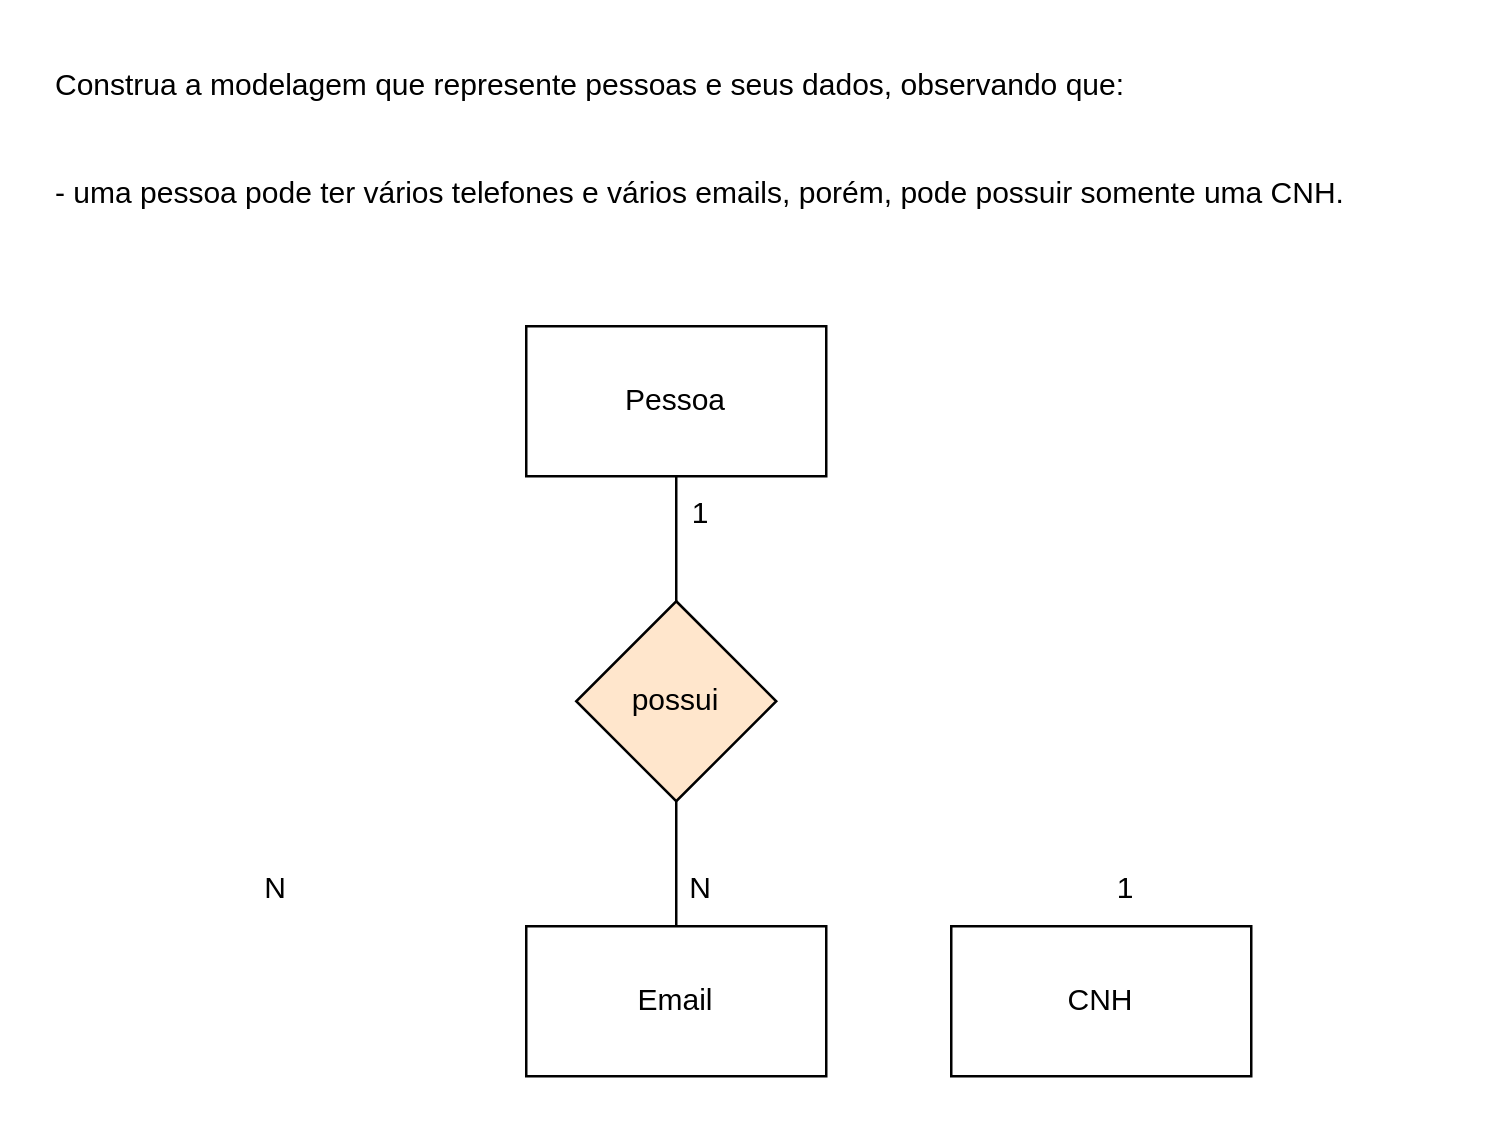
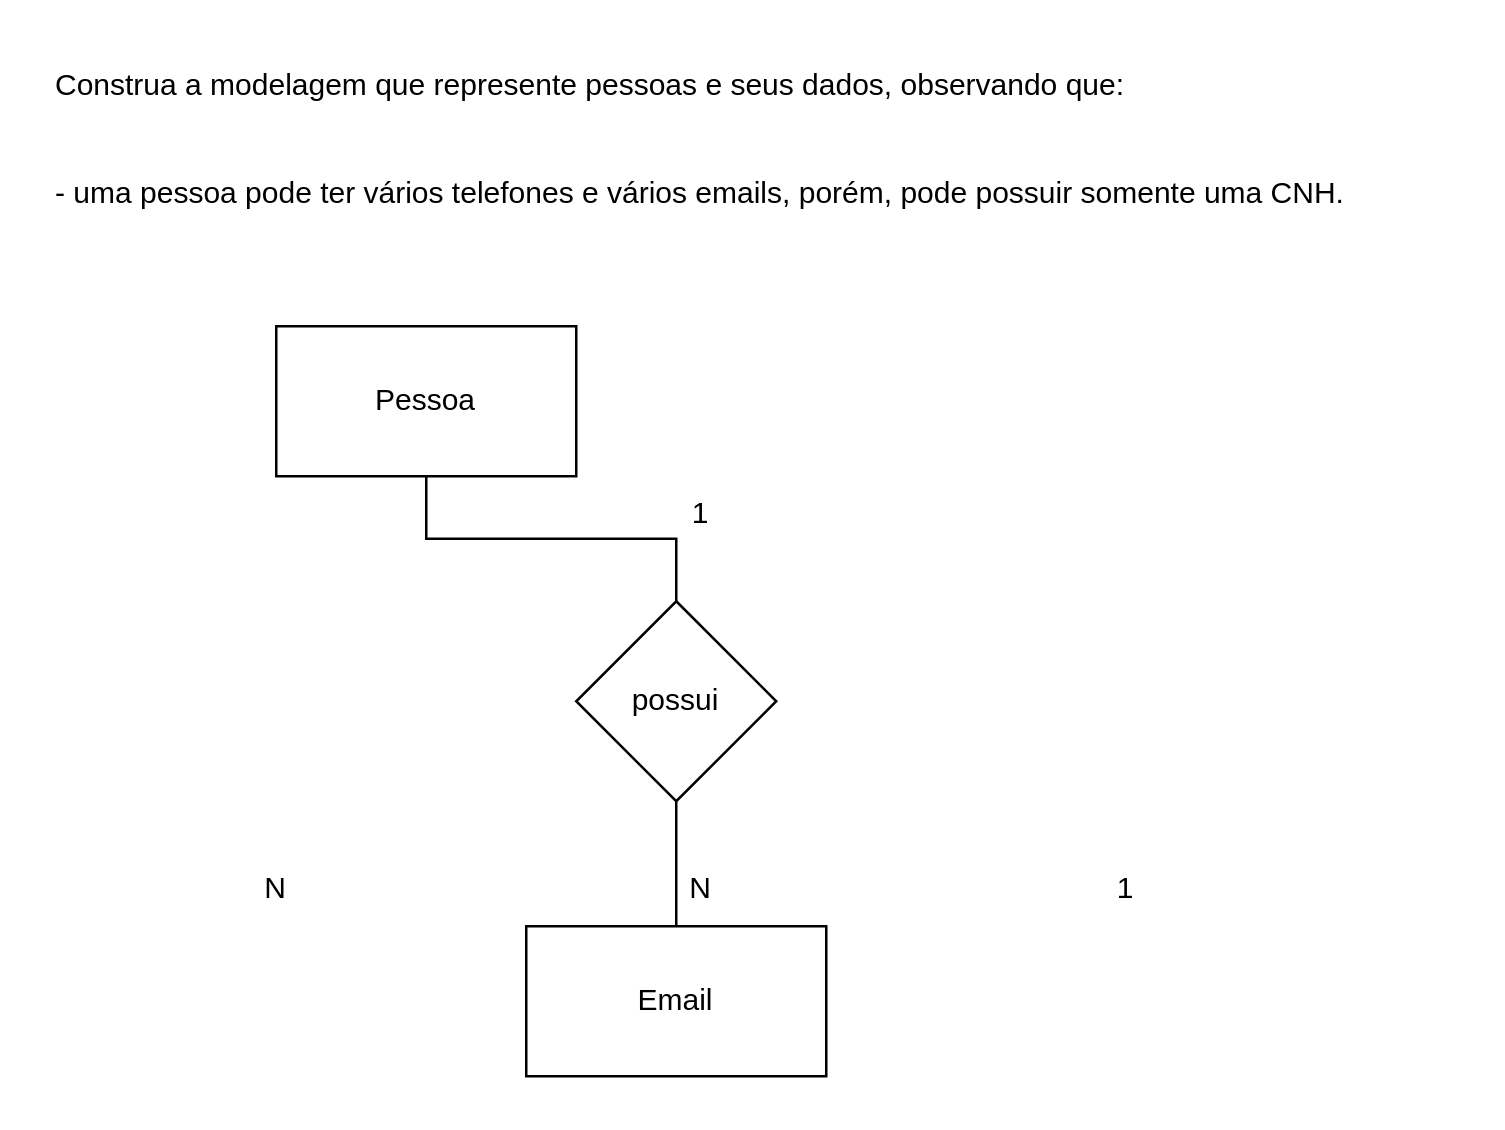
node "Pessoa": moved (676, 401) -> (426, 401)
node "possui": fillcolor #ffe6cc -> #ffffff
node "CNH": removed
